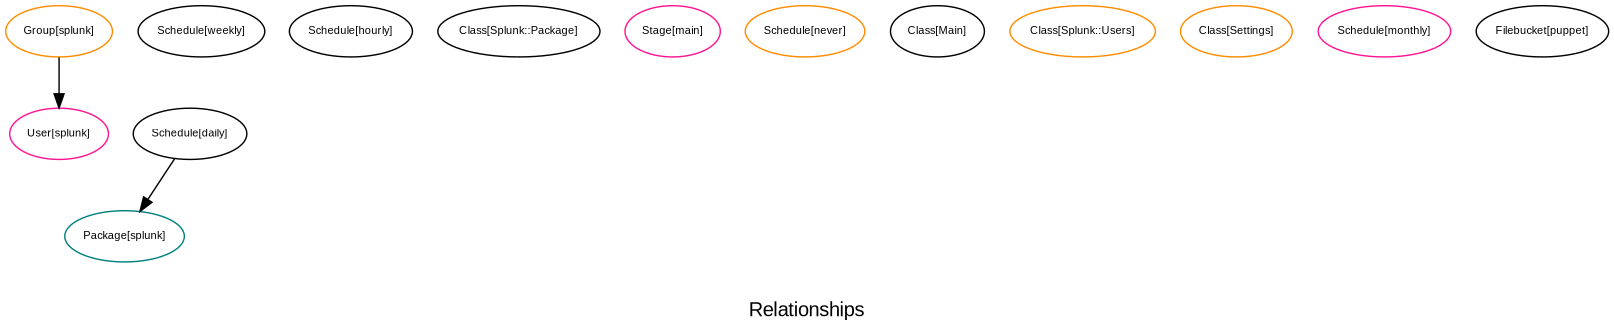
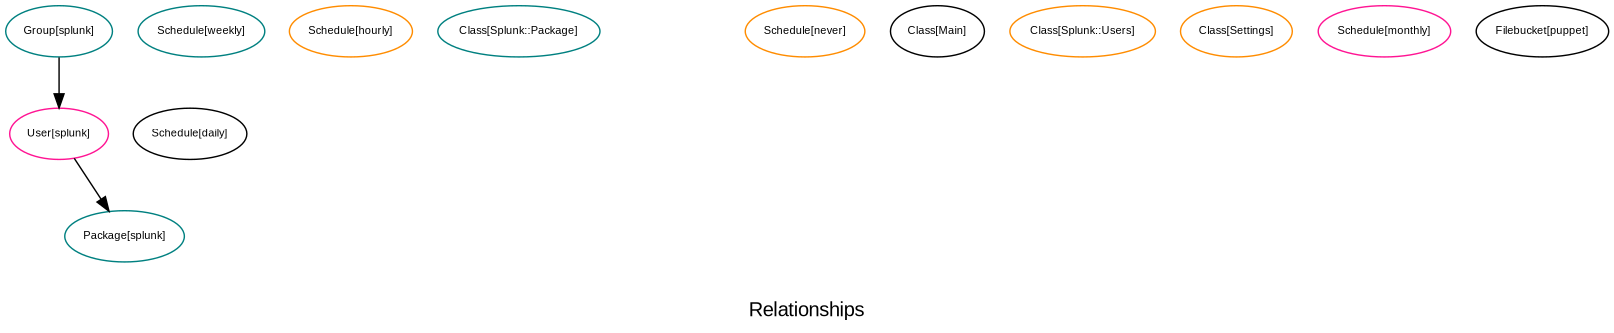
node "Group[splunk]": color darkorange -> teal
node "Schedule[weekly]": color black -> teal
node "Schedule[hourly]": color black -> darkorange
node "Class[Splunk::Package]": color black -> teal
node "Stage[main]": removed
edge "Schedule[daily]" -> "Package[splunk]": now "User[splunk]" -> "Package[splunk]"
